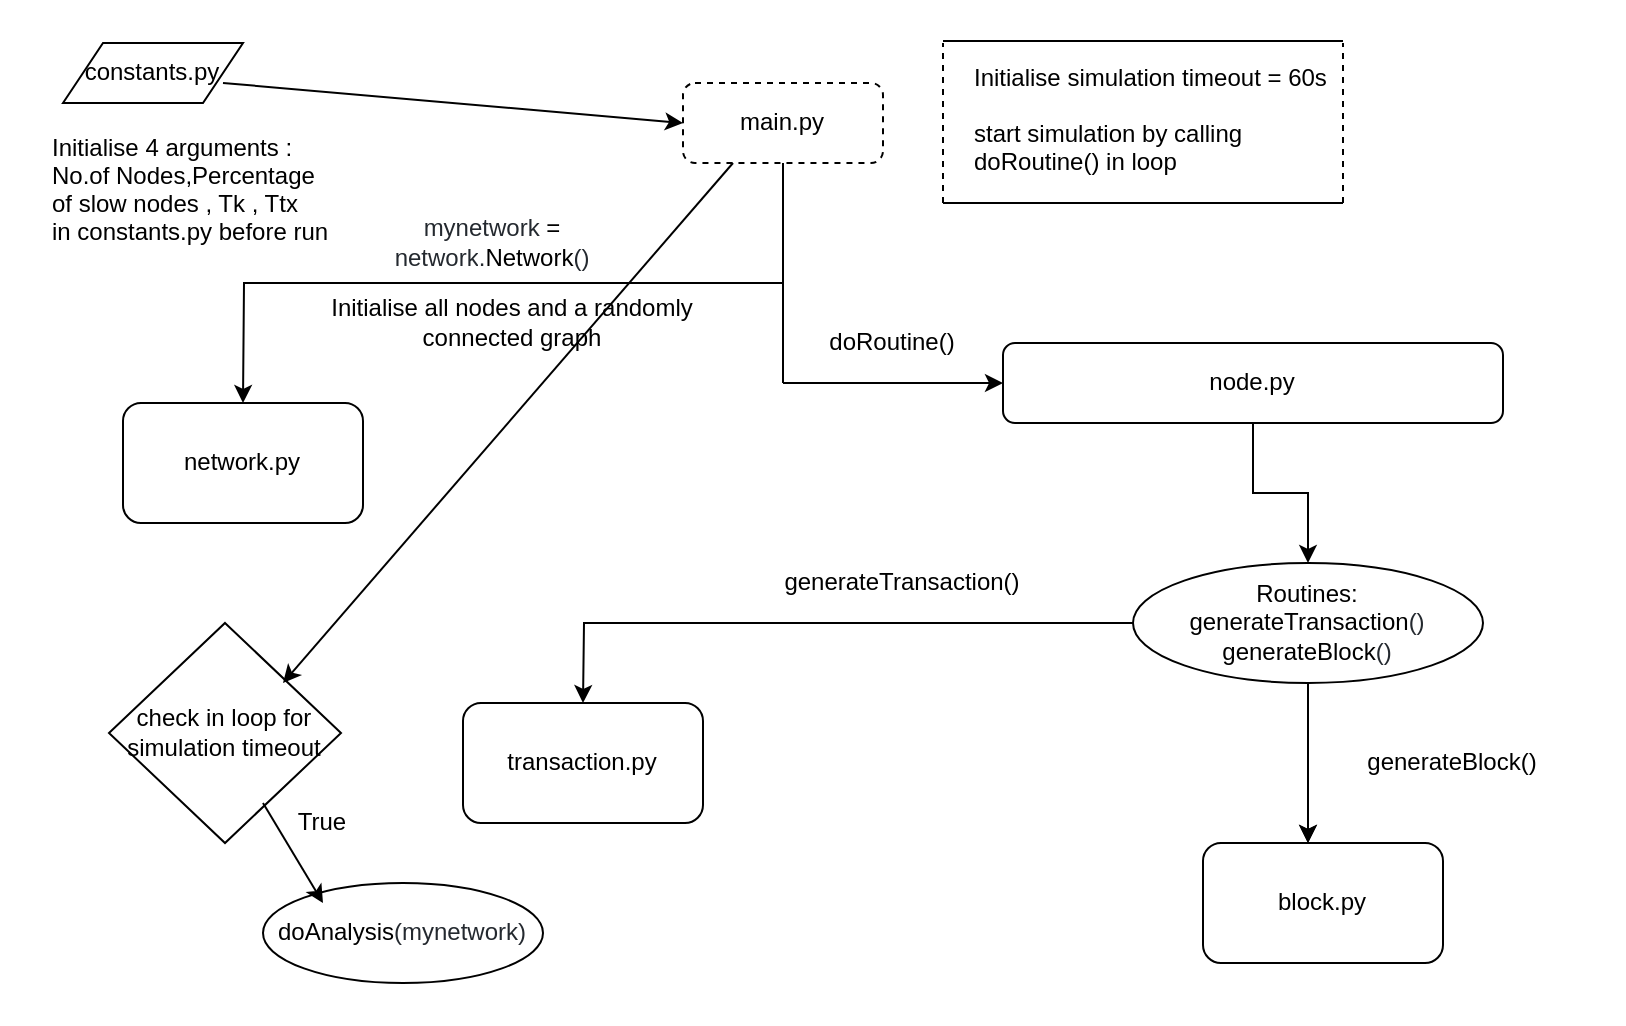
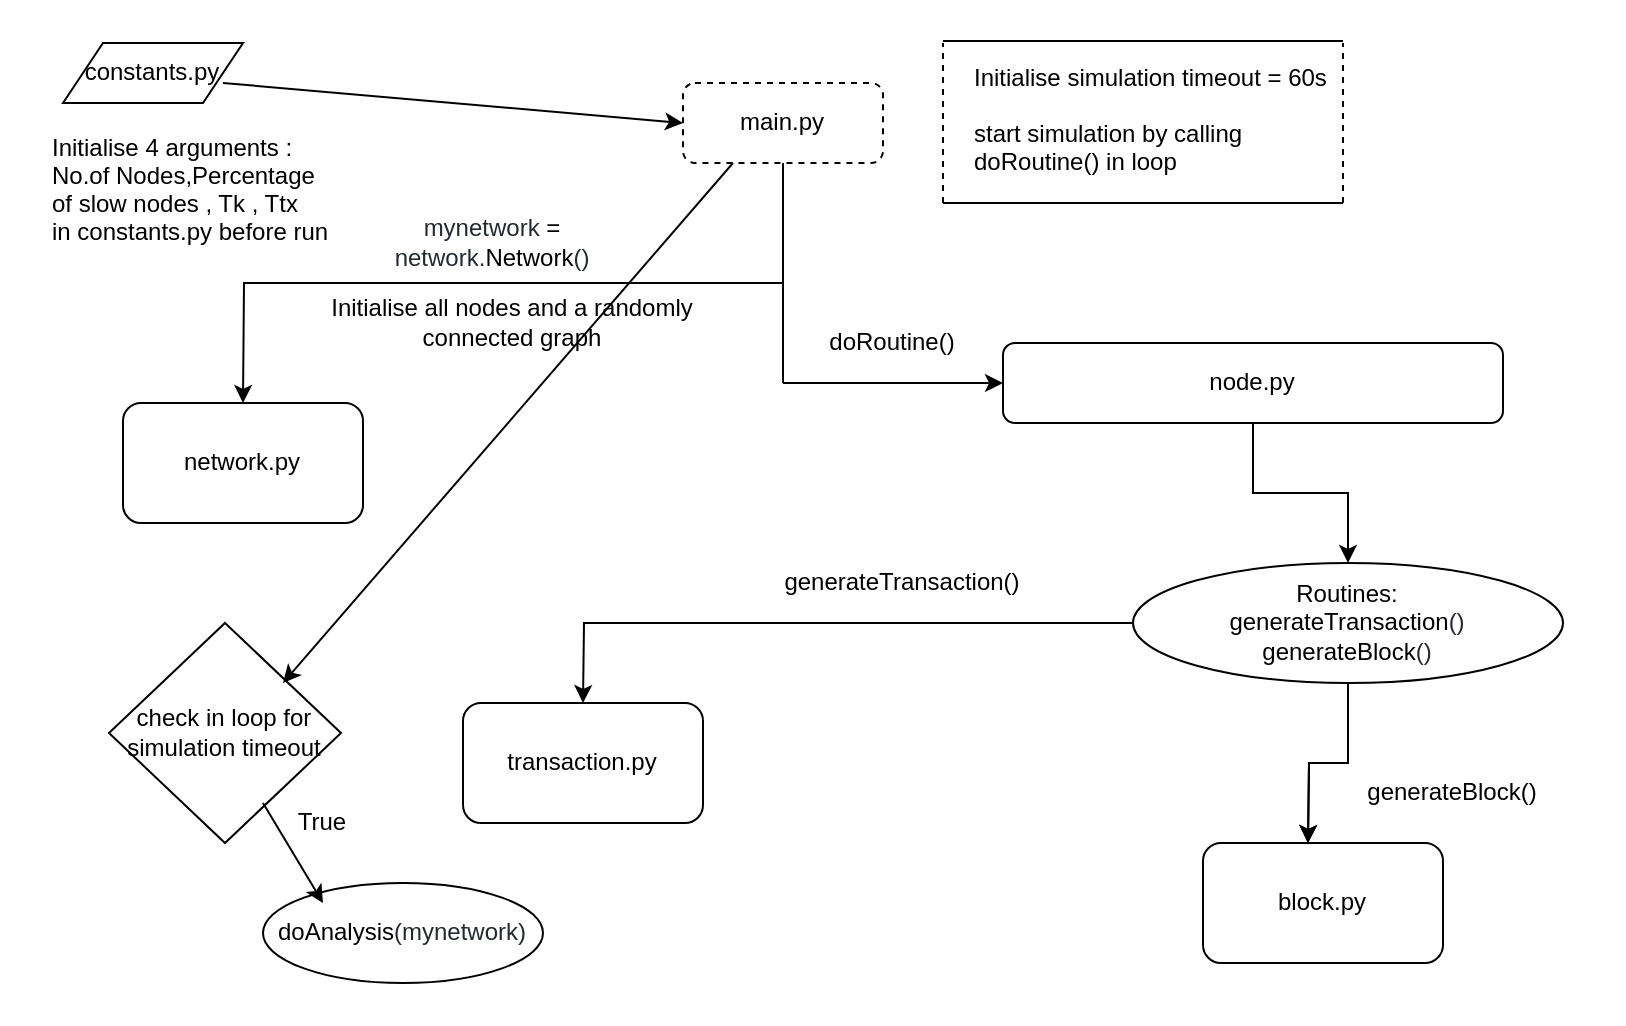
node "Routines: generateTransaction() generateBlock()": size 350x120 -> 430x120
node "generateBlock()": moved (1453, 763) -> (1453, 793)
